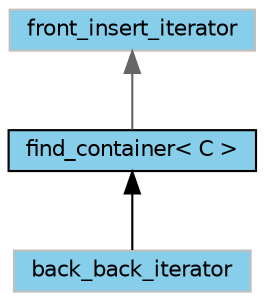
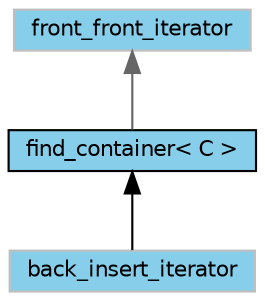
node "front_insert_iterator": label "front_insert_iterator" -> "front_front_iterator"
node "back_back_iterator": label "back_back_iterator" -> "back_insert_iterator"
